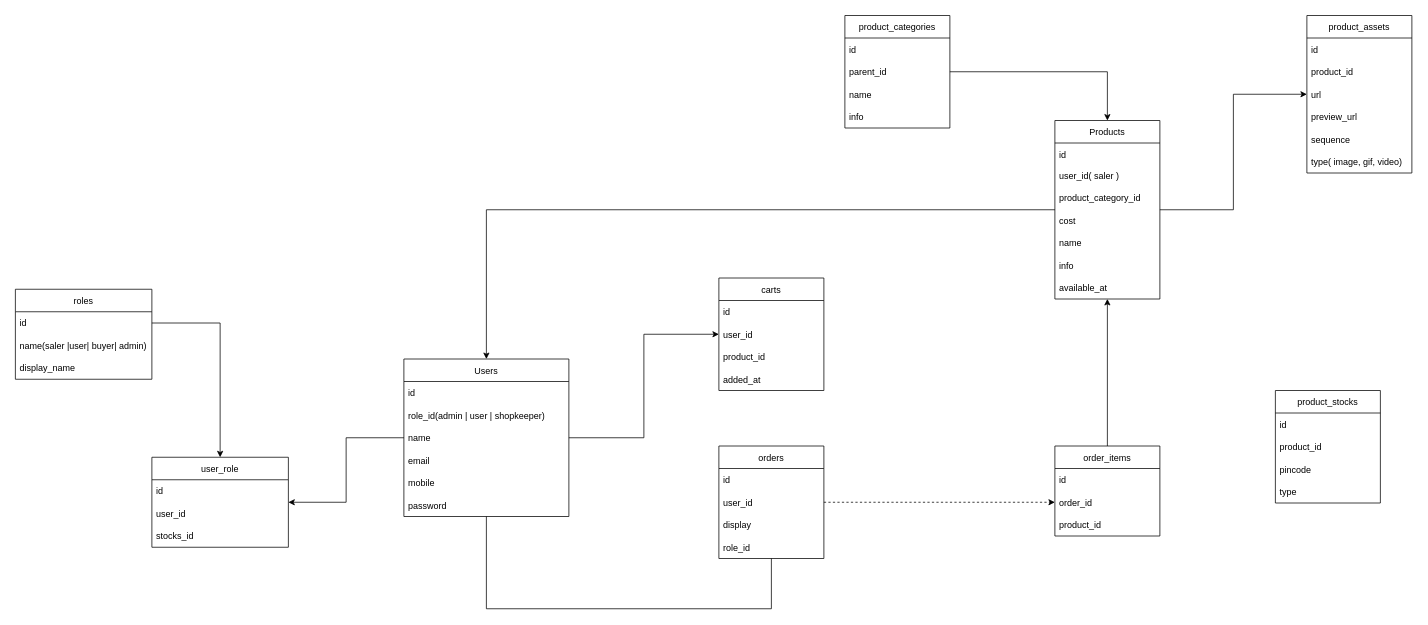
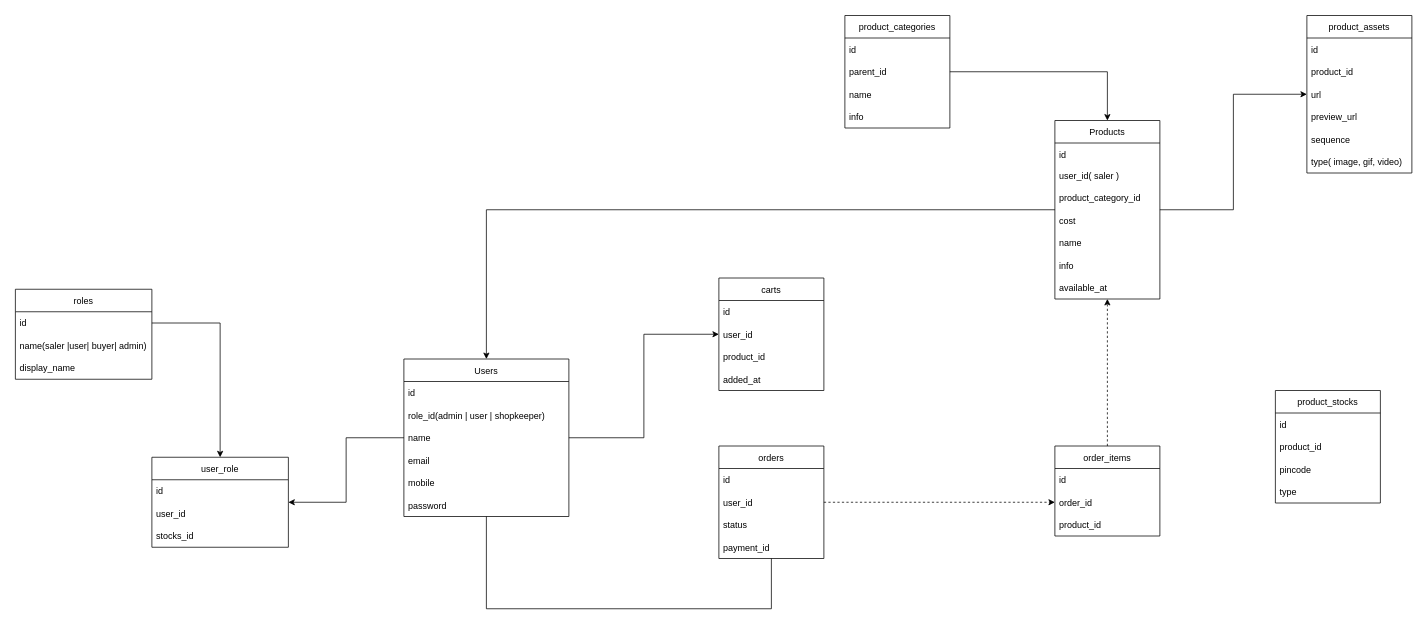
edge "order_items" -> "Products": style solid -> dashed
node "display": label "display" -> "status"
node "role_id": label "role_id" -> "payment_id"
